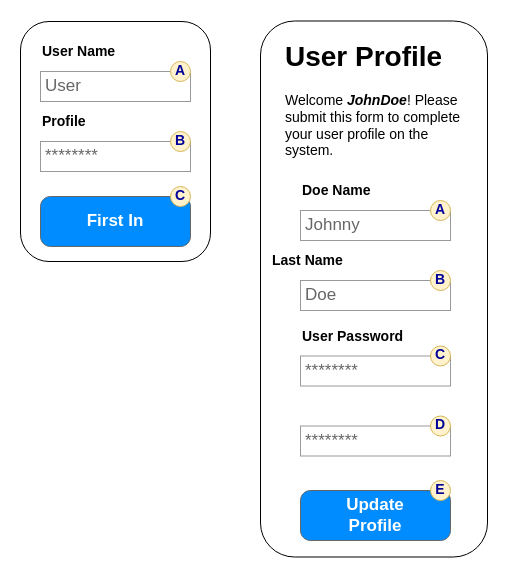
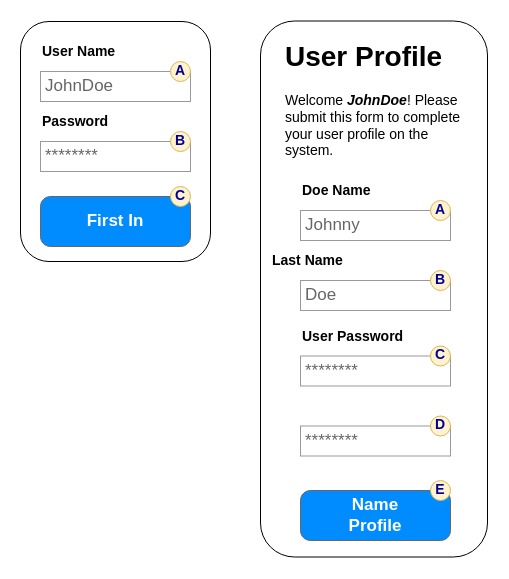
node "User": label "User" -> "JohnDoe"
node "Profile": label "Profile" -> "Password"
node "Update Profile": label "Update Profile" -> "Name Profile"
